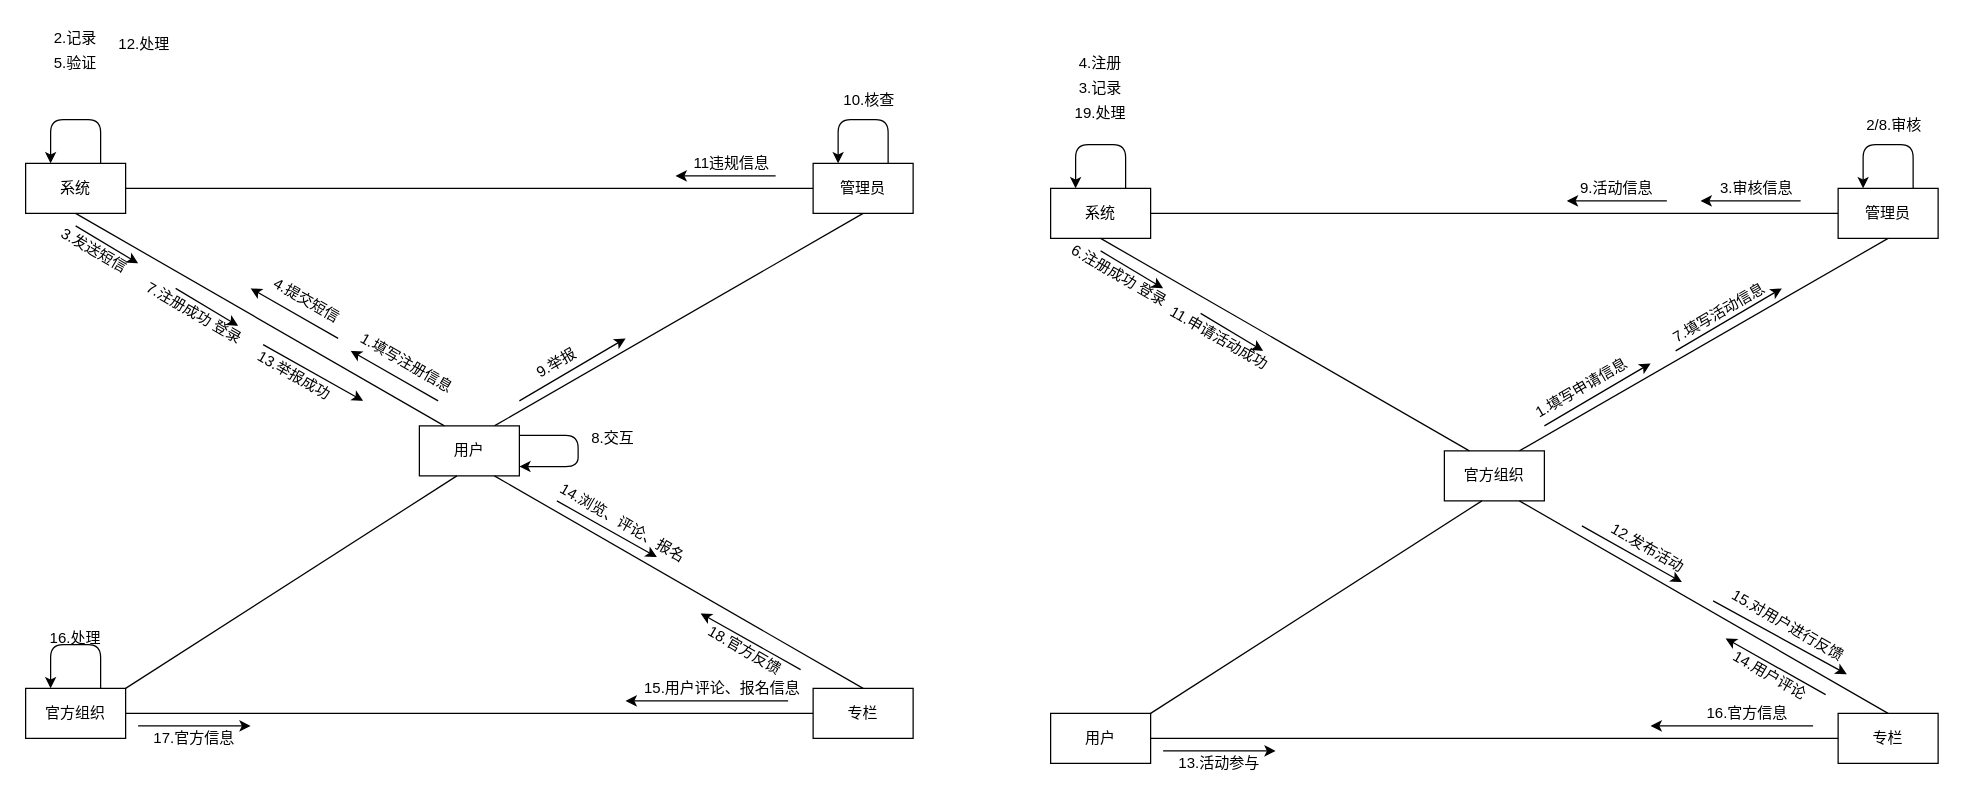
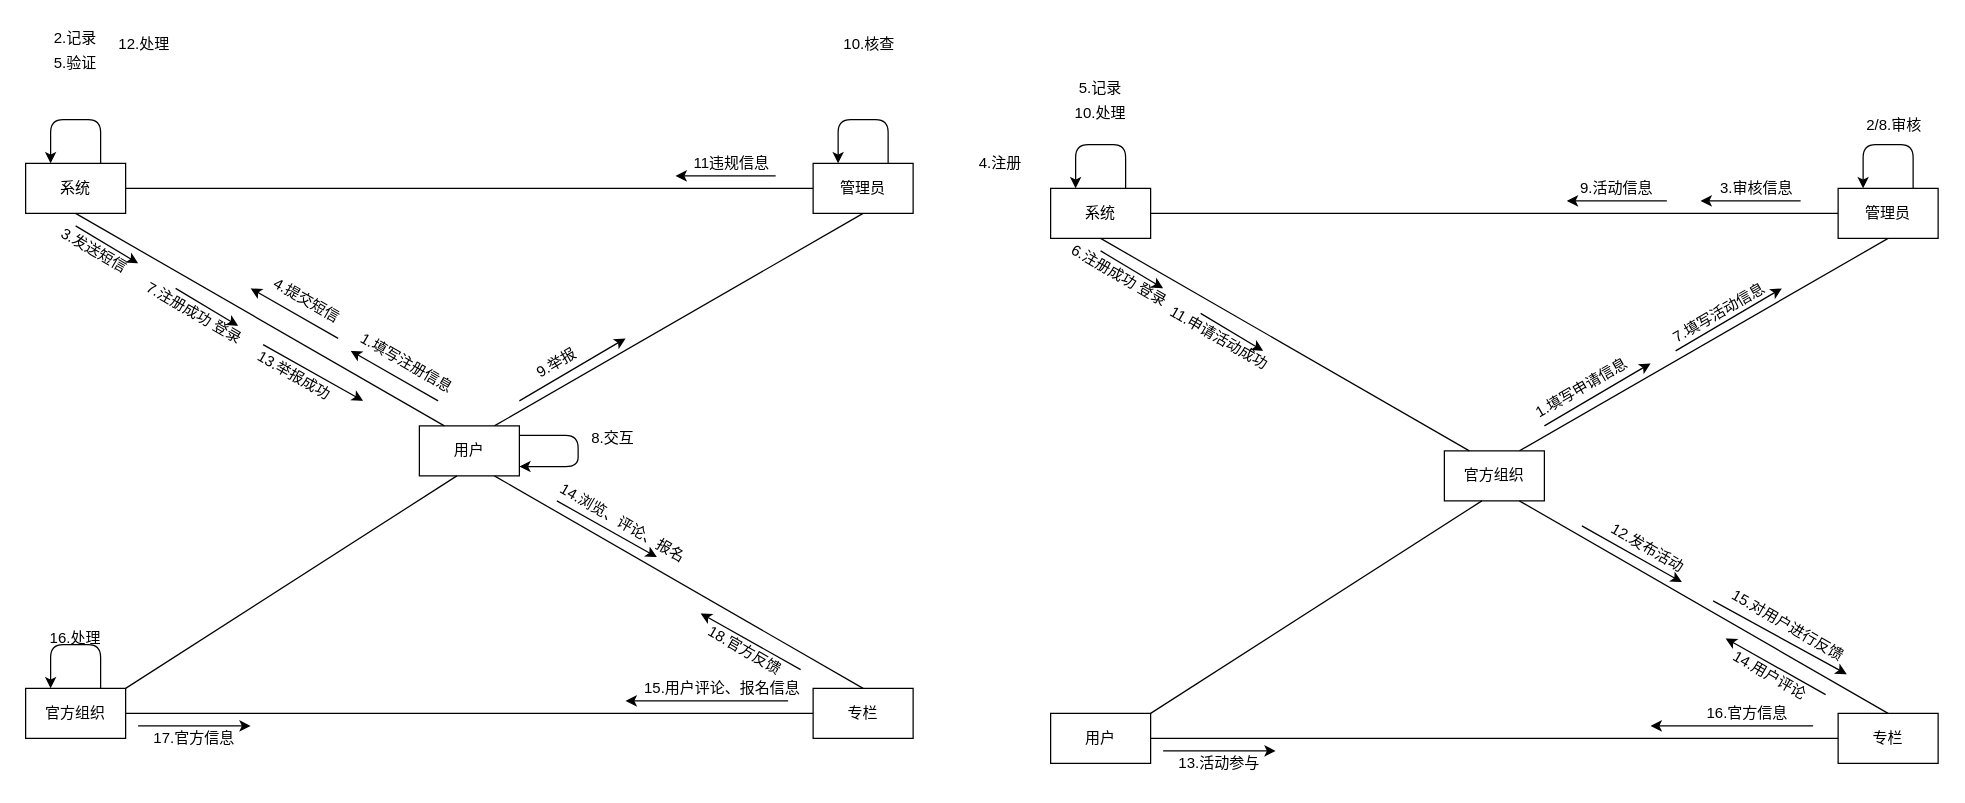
node "4.注册": moved (1101, 63) -> (1001, 163)
node "3.记录": label "3.记录" -> "5.记录"
node "10.核查": moved (869, 101) -> (869, 44)
node "19.处理": label "19.处理" -> "10.处理"
